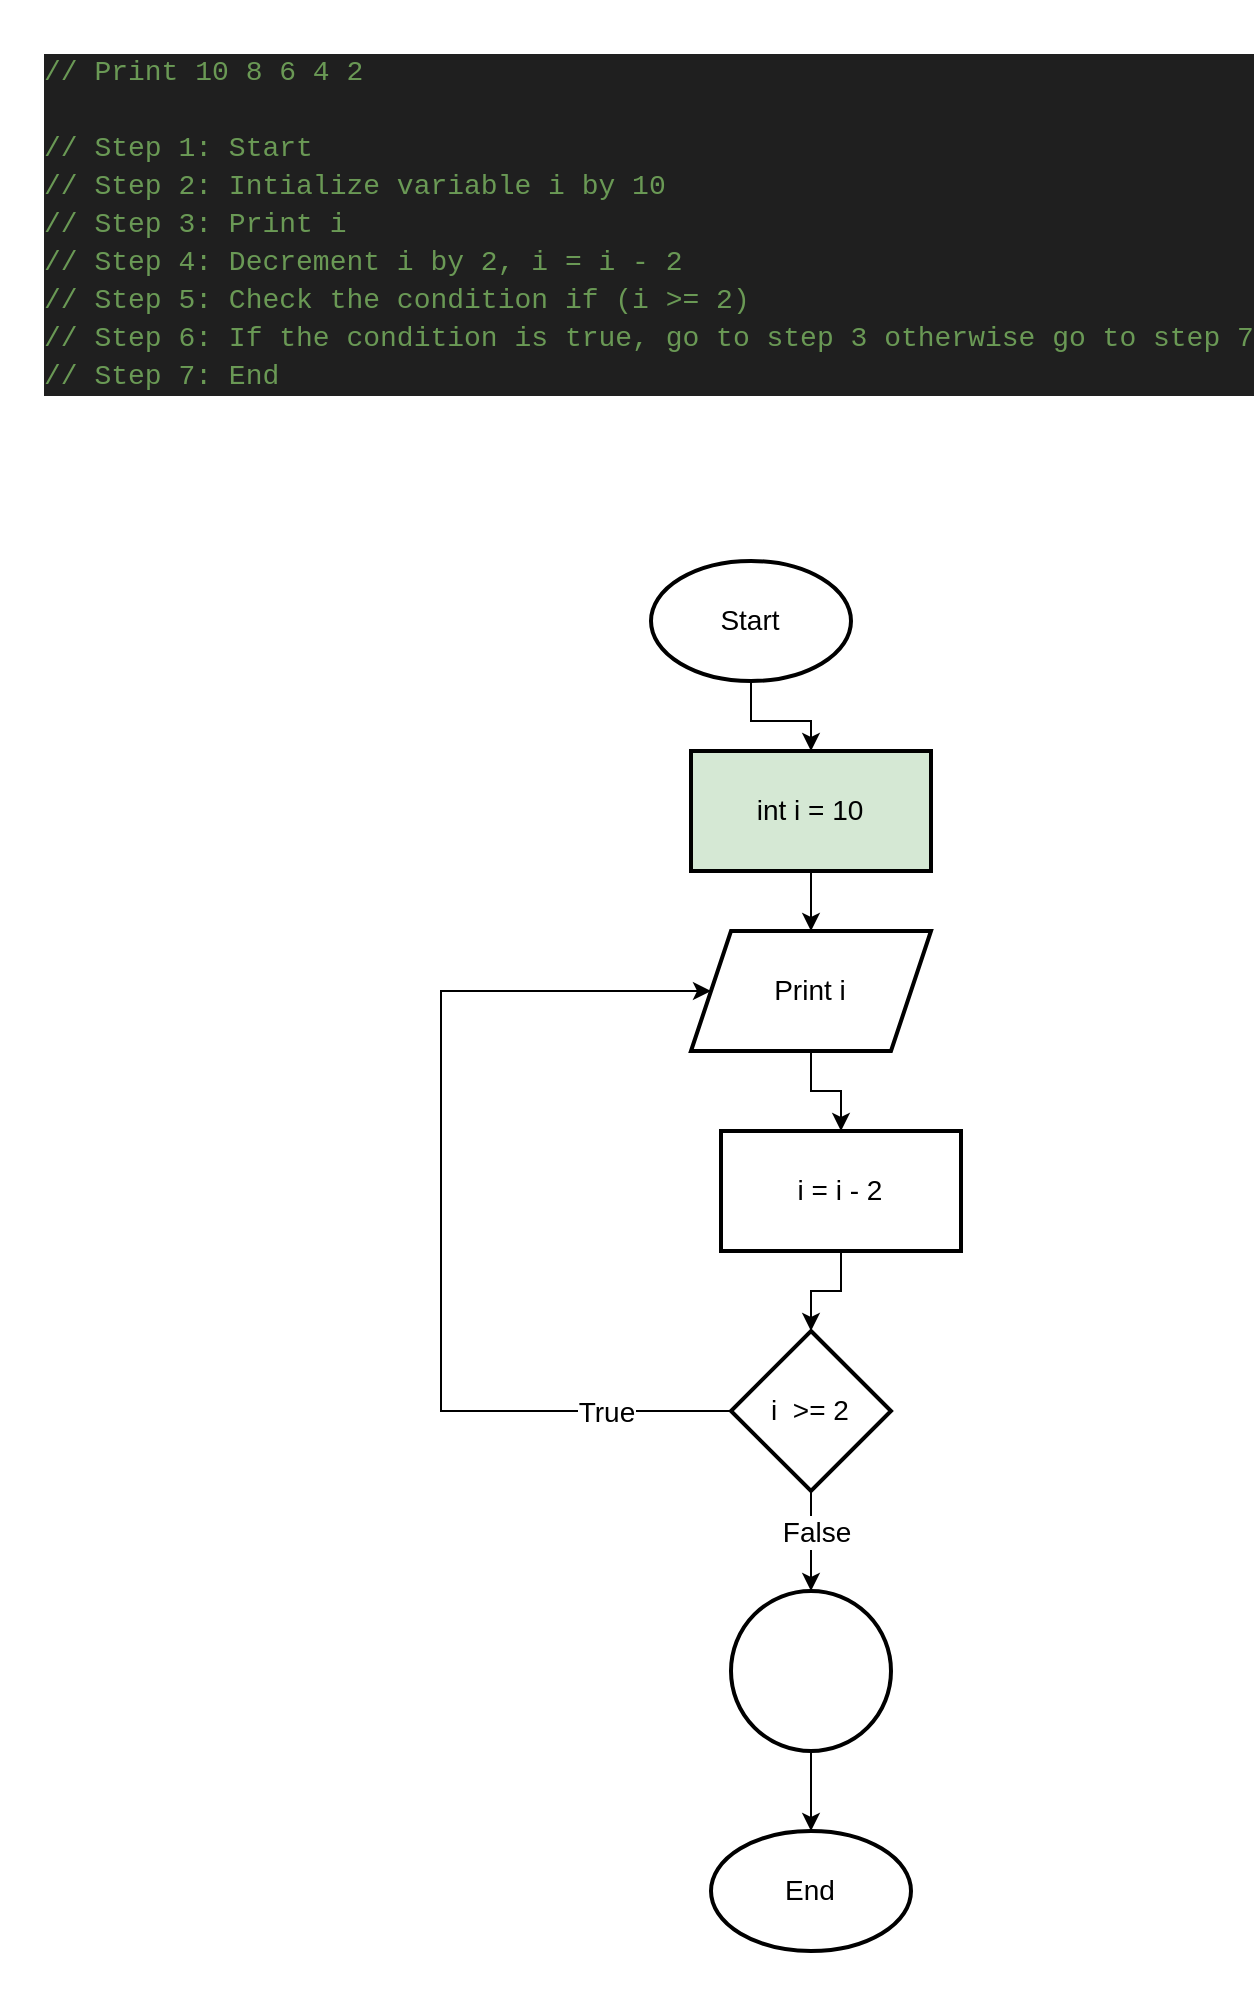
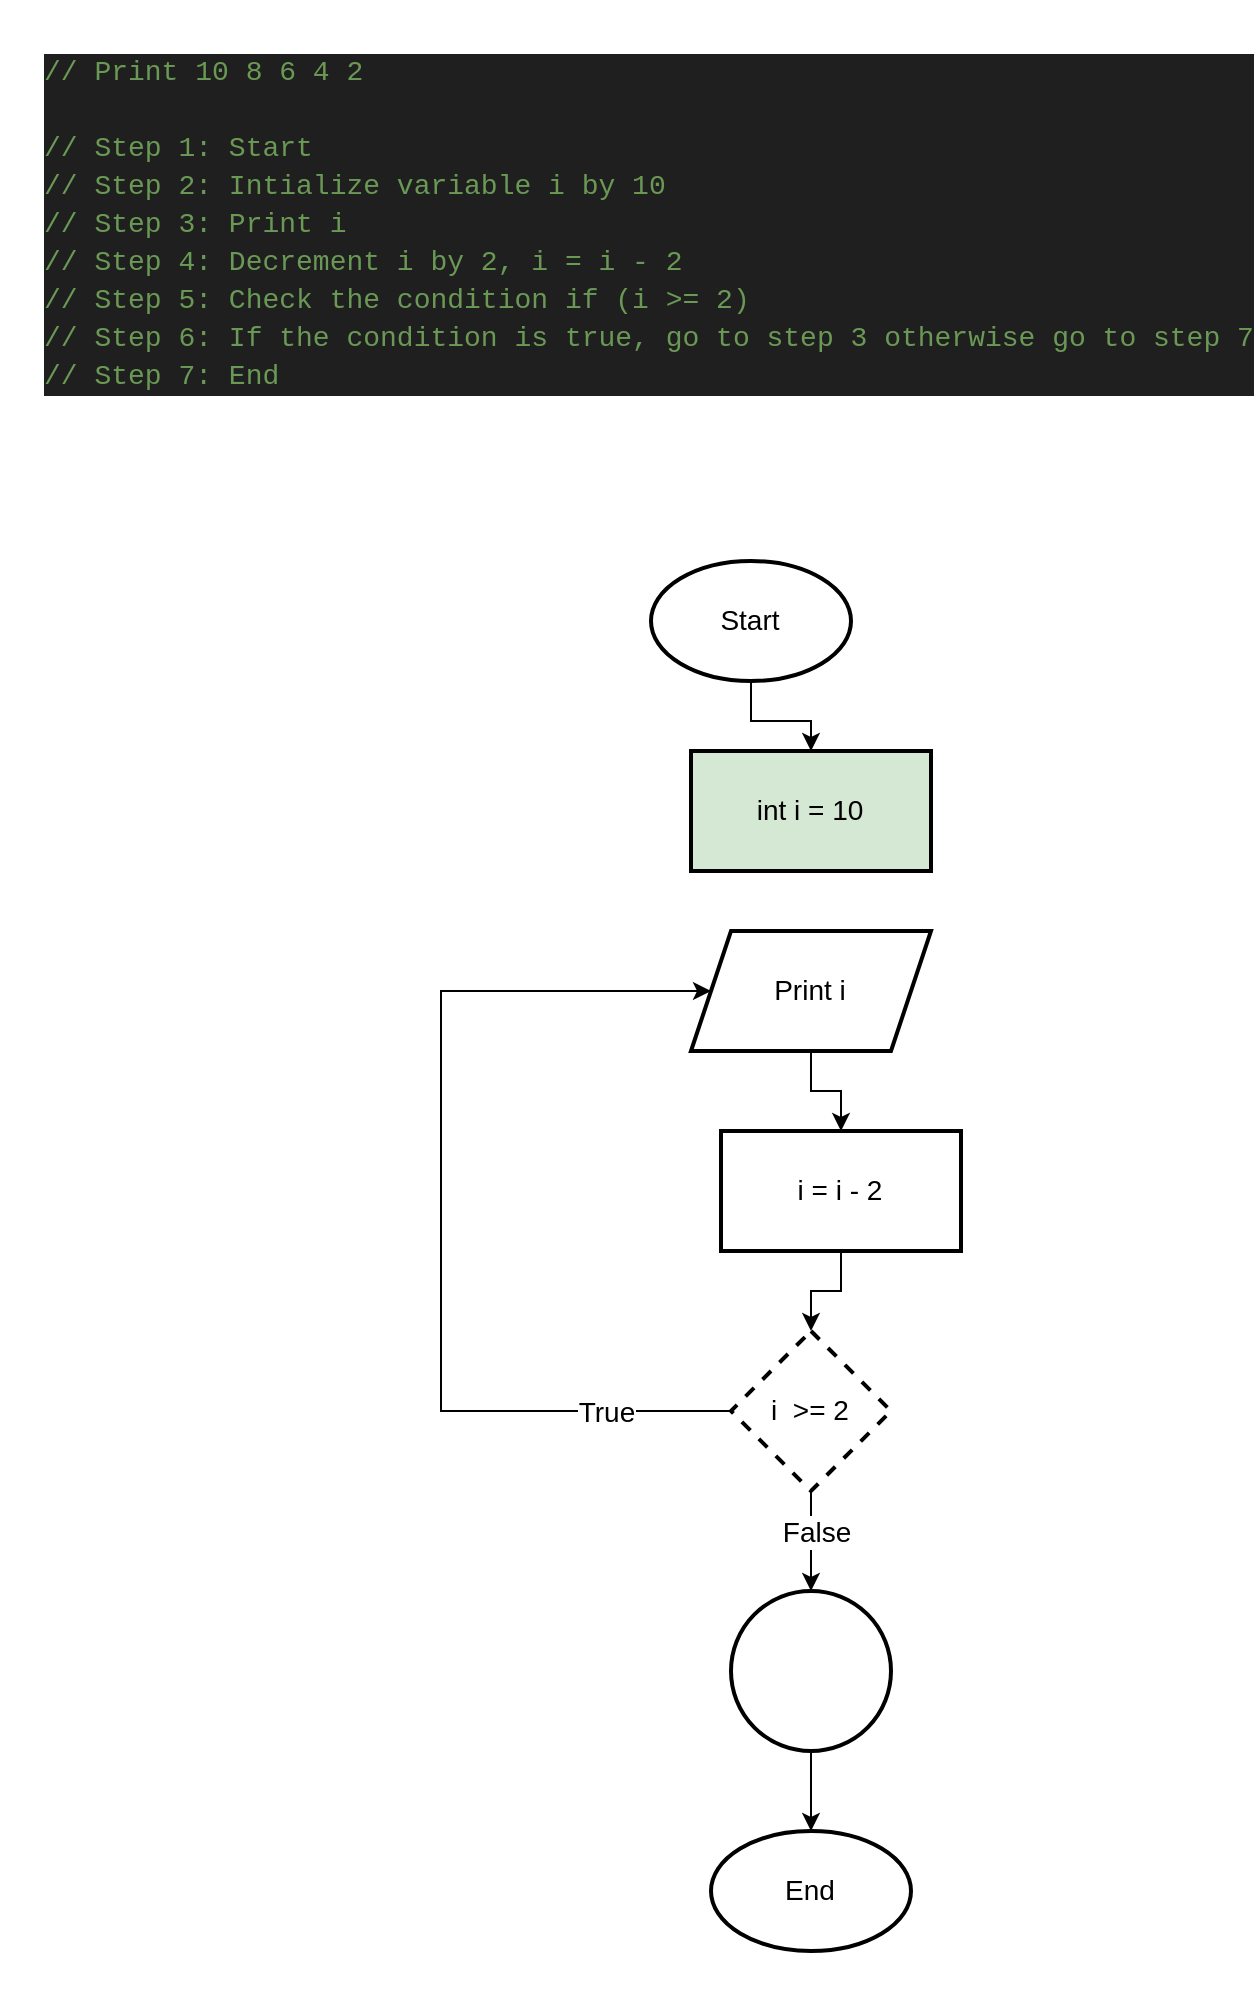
edge "int i = 10" -> "Print i": removed
node "i >= 2": style solid -> dashed
